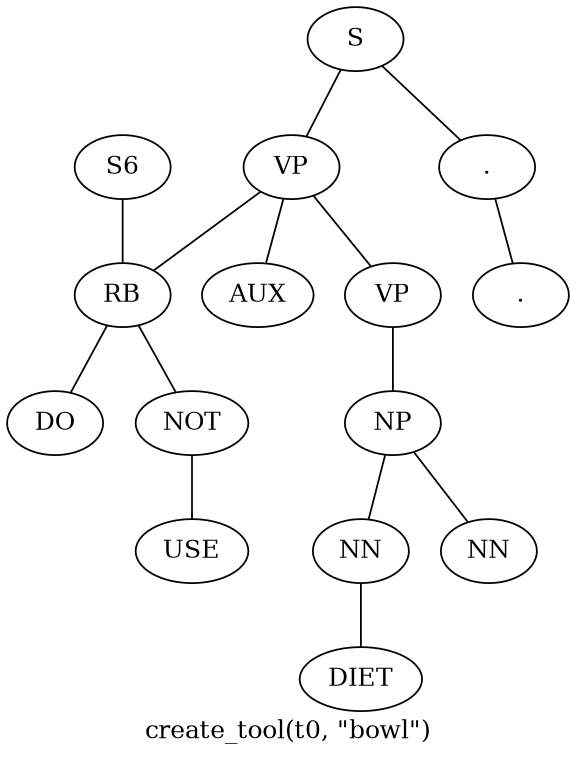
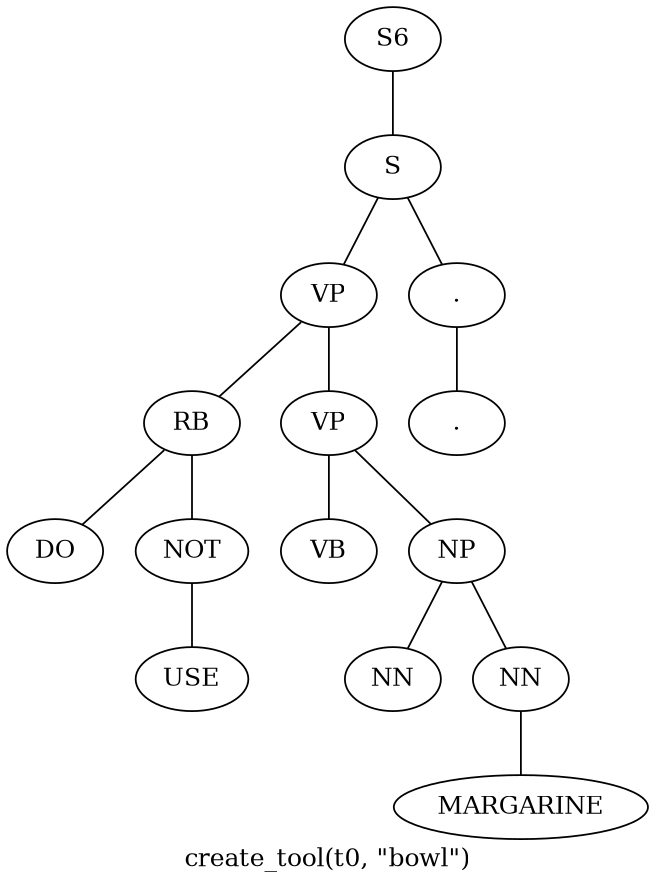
edge "S6" -- "RB": now "S6" -- "S"
node "AUX": removed
node "VB": added
node "DIET": removed
node "MARGARINE": added
